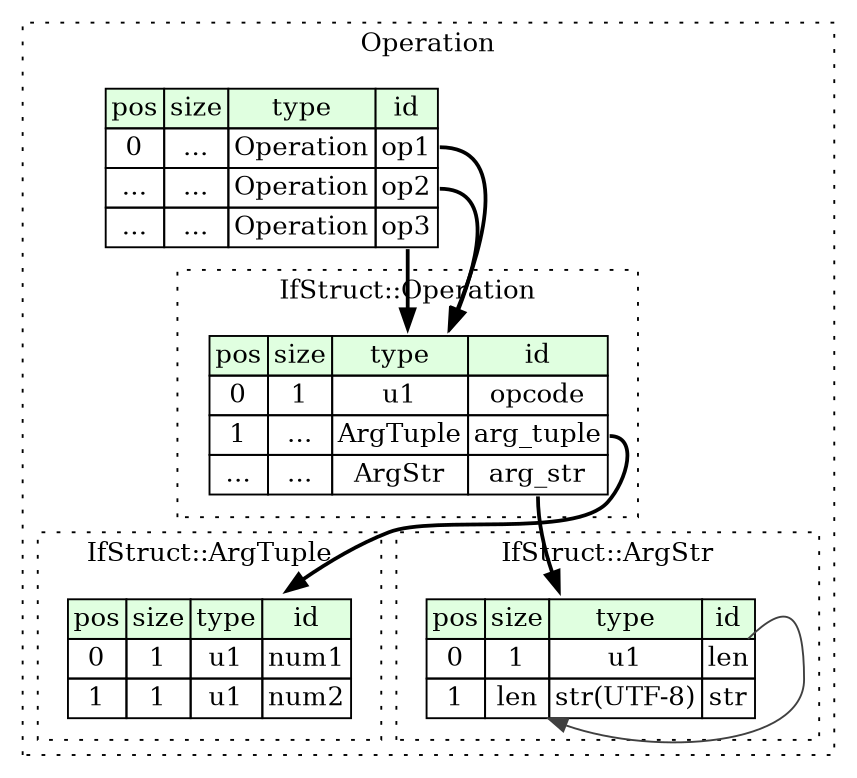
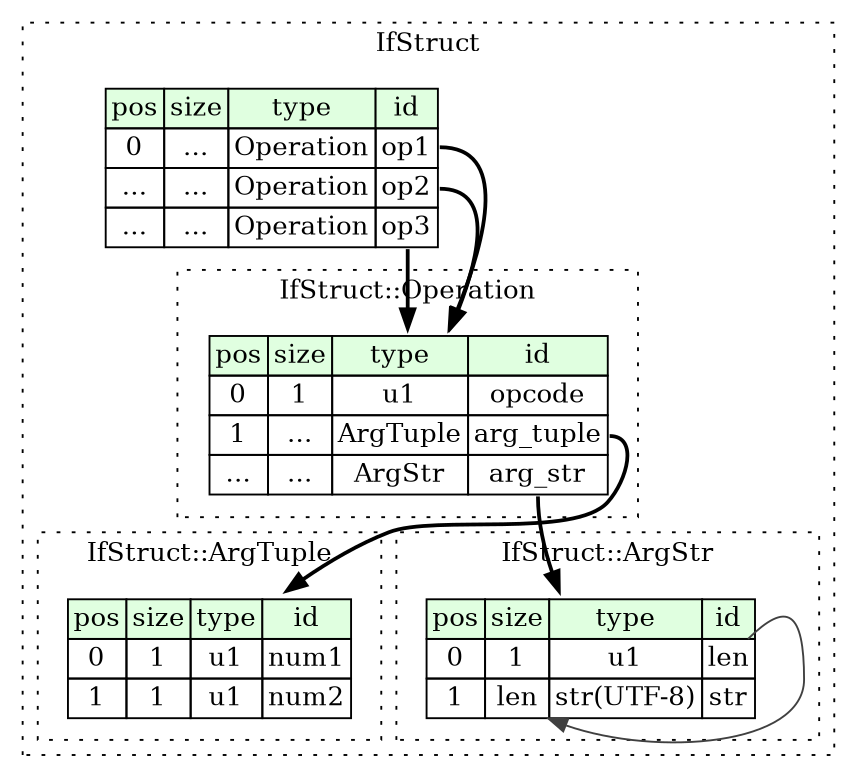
cluster "Operation": label "Operation" -> "IfStruct"
